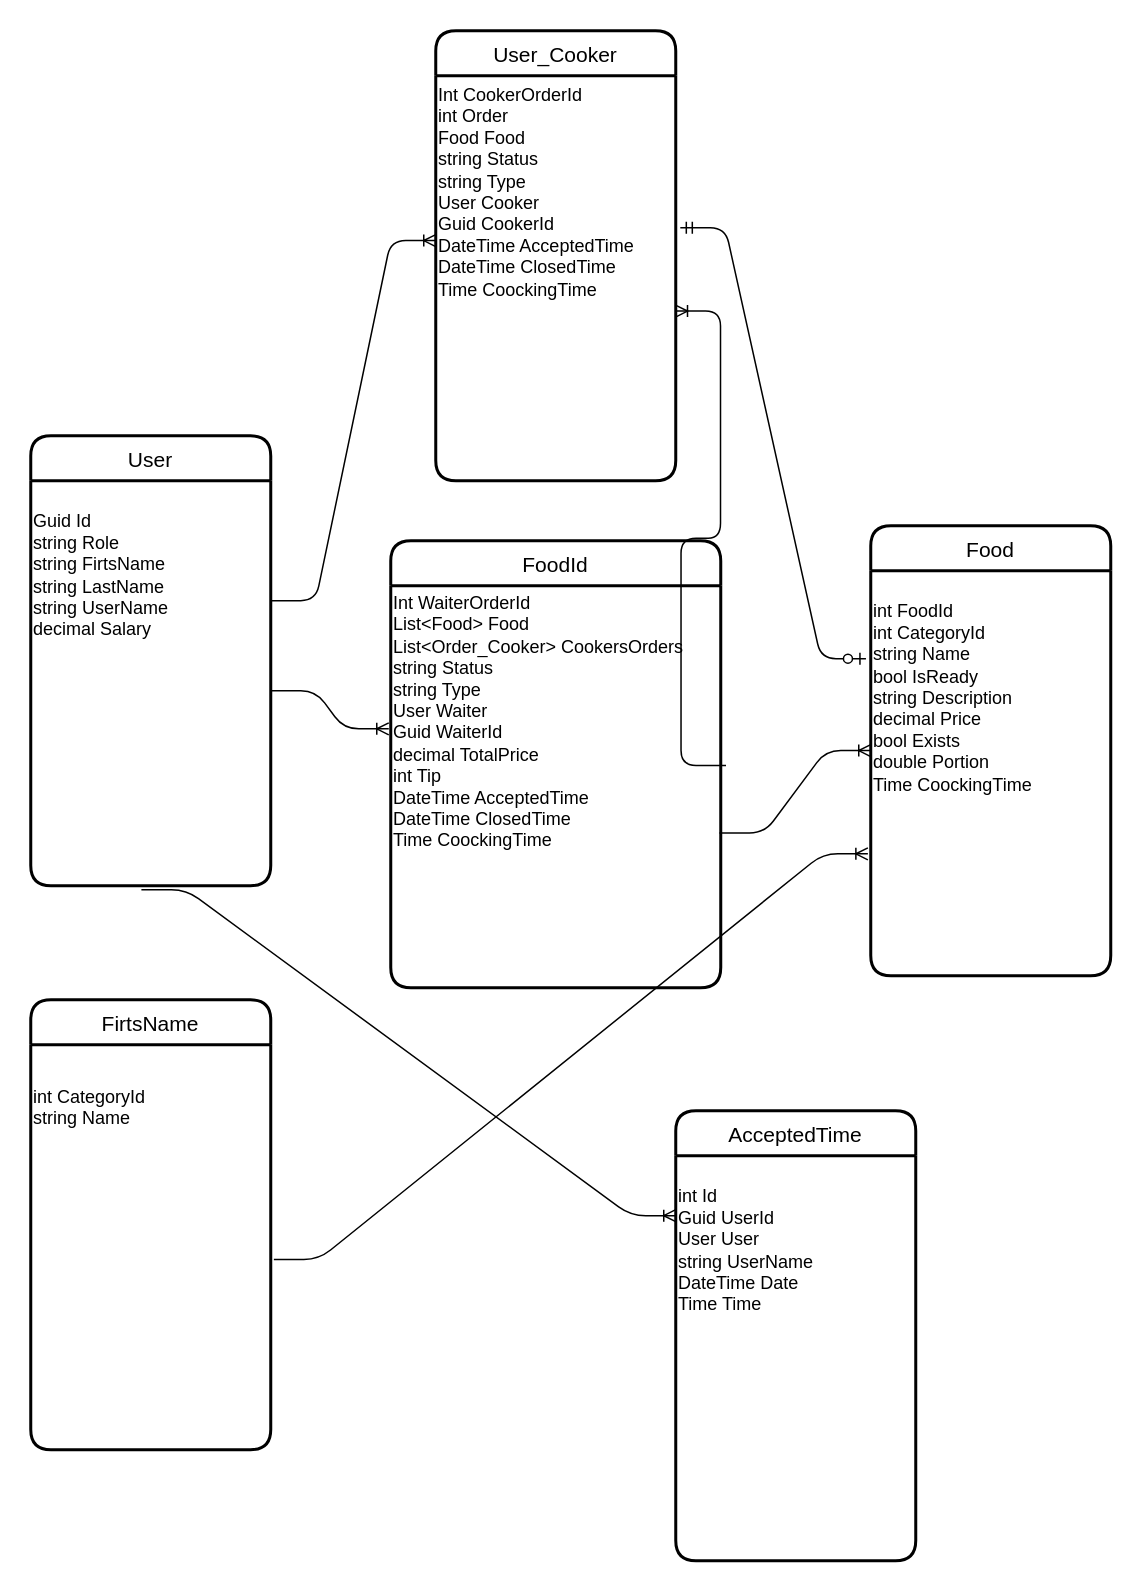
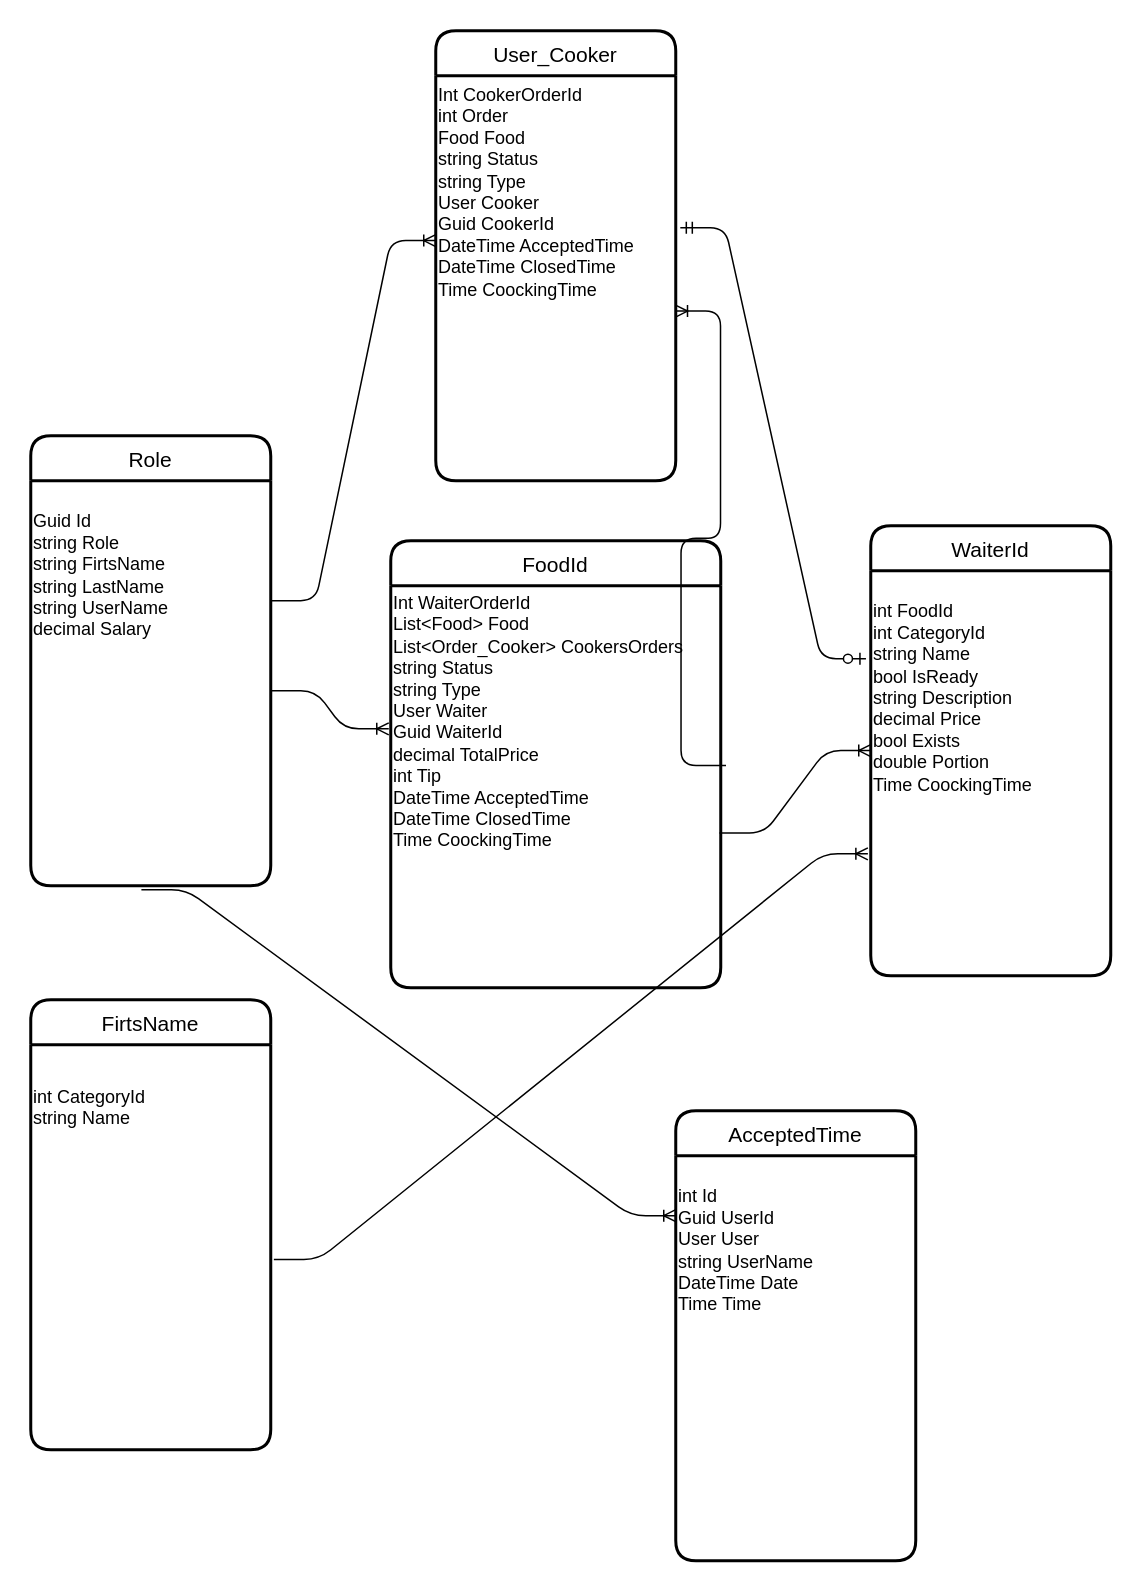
node "User": label "User" -> "Role"
node "Food": label "Food" -> "WaiterId"
